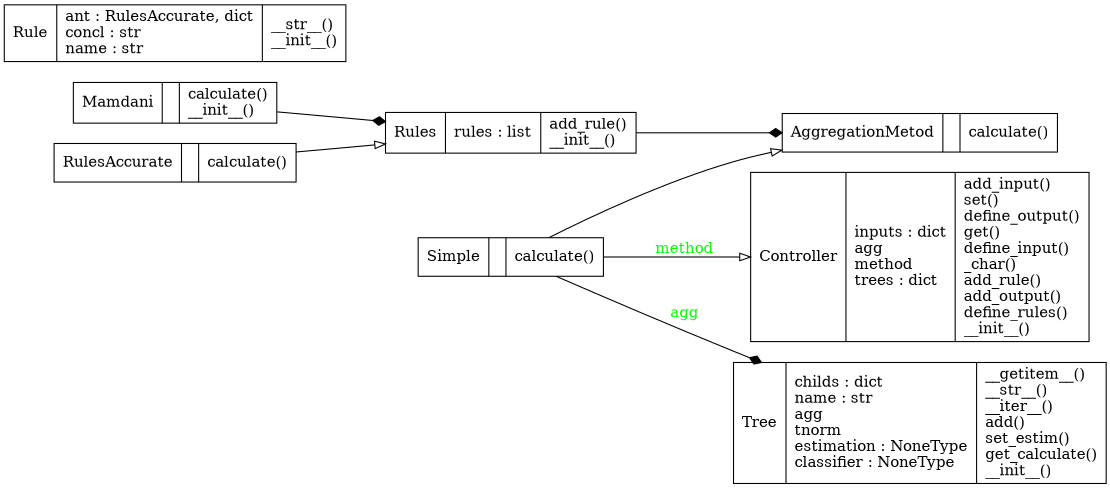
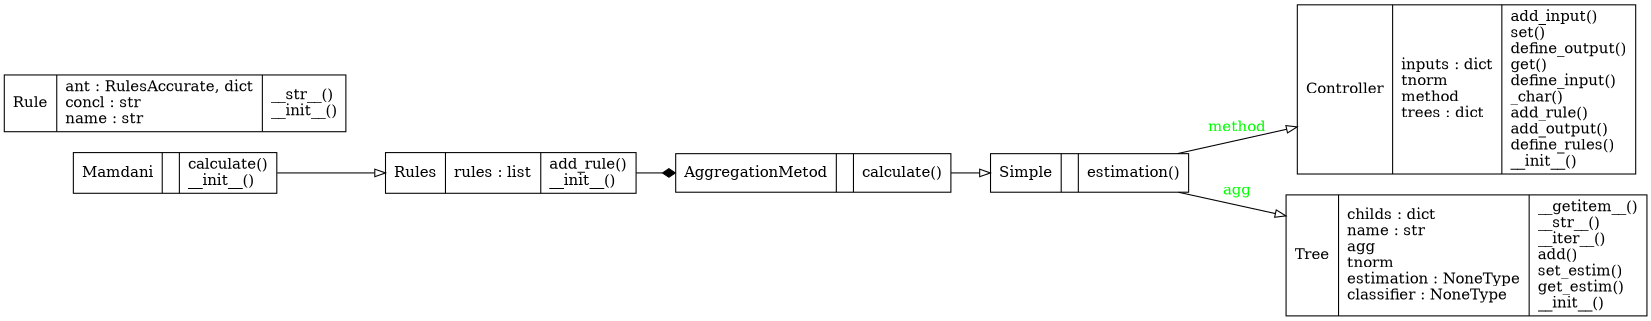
edge "Mamdani" -> "Rules": arrowhead diamond -> empty
node "RulesAccurate": removed
edge "Simple" -> "AggregationMetod": reversed
node "Controller": text "agg" -> "tnorm"
node "Simple": text "calculate()" -> "estimation()"
edge "Simple" -> "Tree": arrowhead diamond -> empty
node "Tree": text "get_calculate()" -> "get_estim()"
